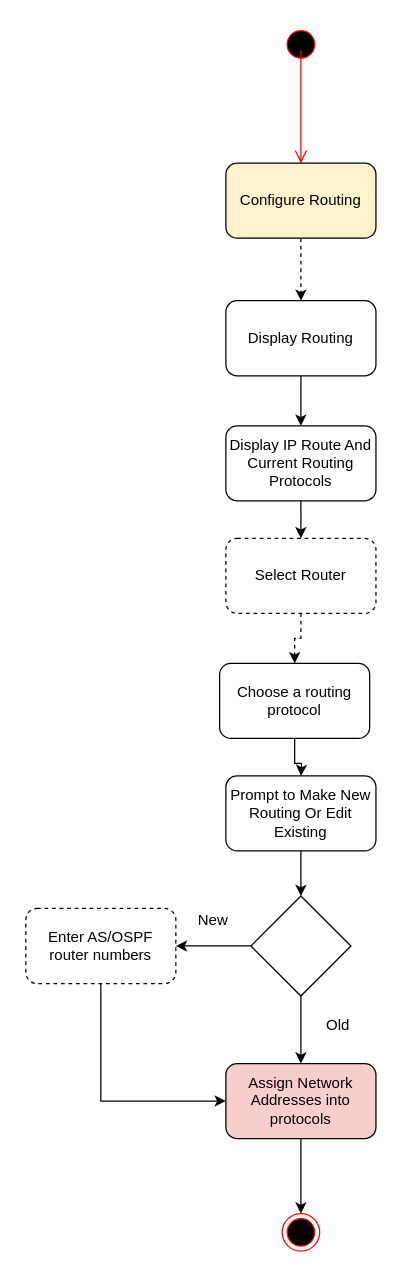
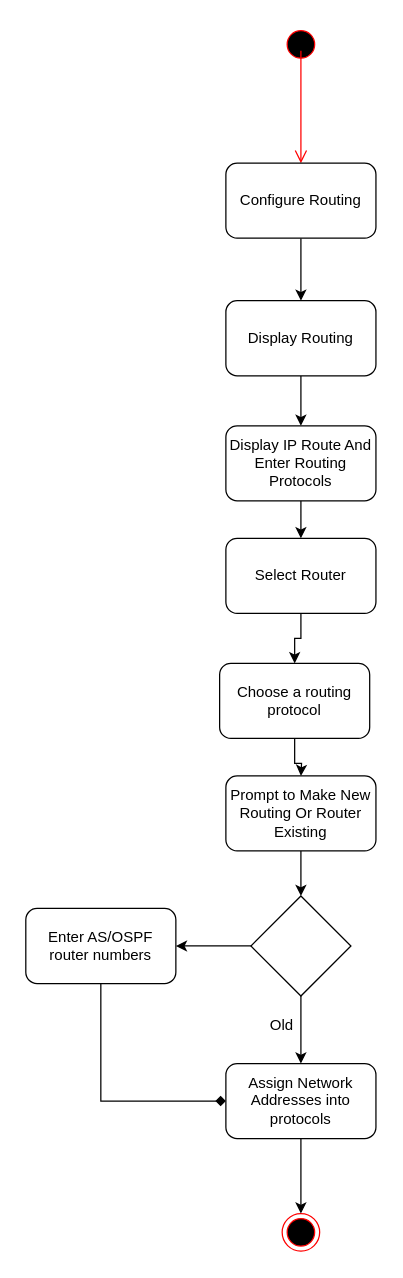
node "Configure Routing": fillcolor #fff2cc -> #ffffff
edge "Configure Routing" -> "Display Routing": style dashed -> solid
node "Display IP Route And Current Routing Protocols": label "Display IP Route And Current Routing Protocols" -> "Display IP Route And Enter Routing Protocols"
node "Select Router": style dashed -> solid
edge "Select Router" -> "Choose a routing protocol": style dashed -> solid
node "Prompt to Make New Routing Or Edit Existing": label "Prompt to Make New Routing Or Edit Existing" -> "Prompt to Make New Routing Or Router Existing"
node "New": removed
node "Enter AS/OSPF router numbers": style dashed -> solid
node "Old": moved (338, 1026) -> (282, 1026)
edge "Enter AS/OSPF router numbers" -> "Assign Network Addresses into protocols": arrowhead classic -> diamond
node "Assign Network Addresses into protocols": fillcolor #f8cecc -> #ffffff
